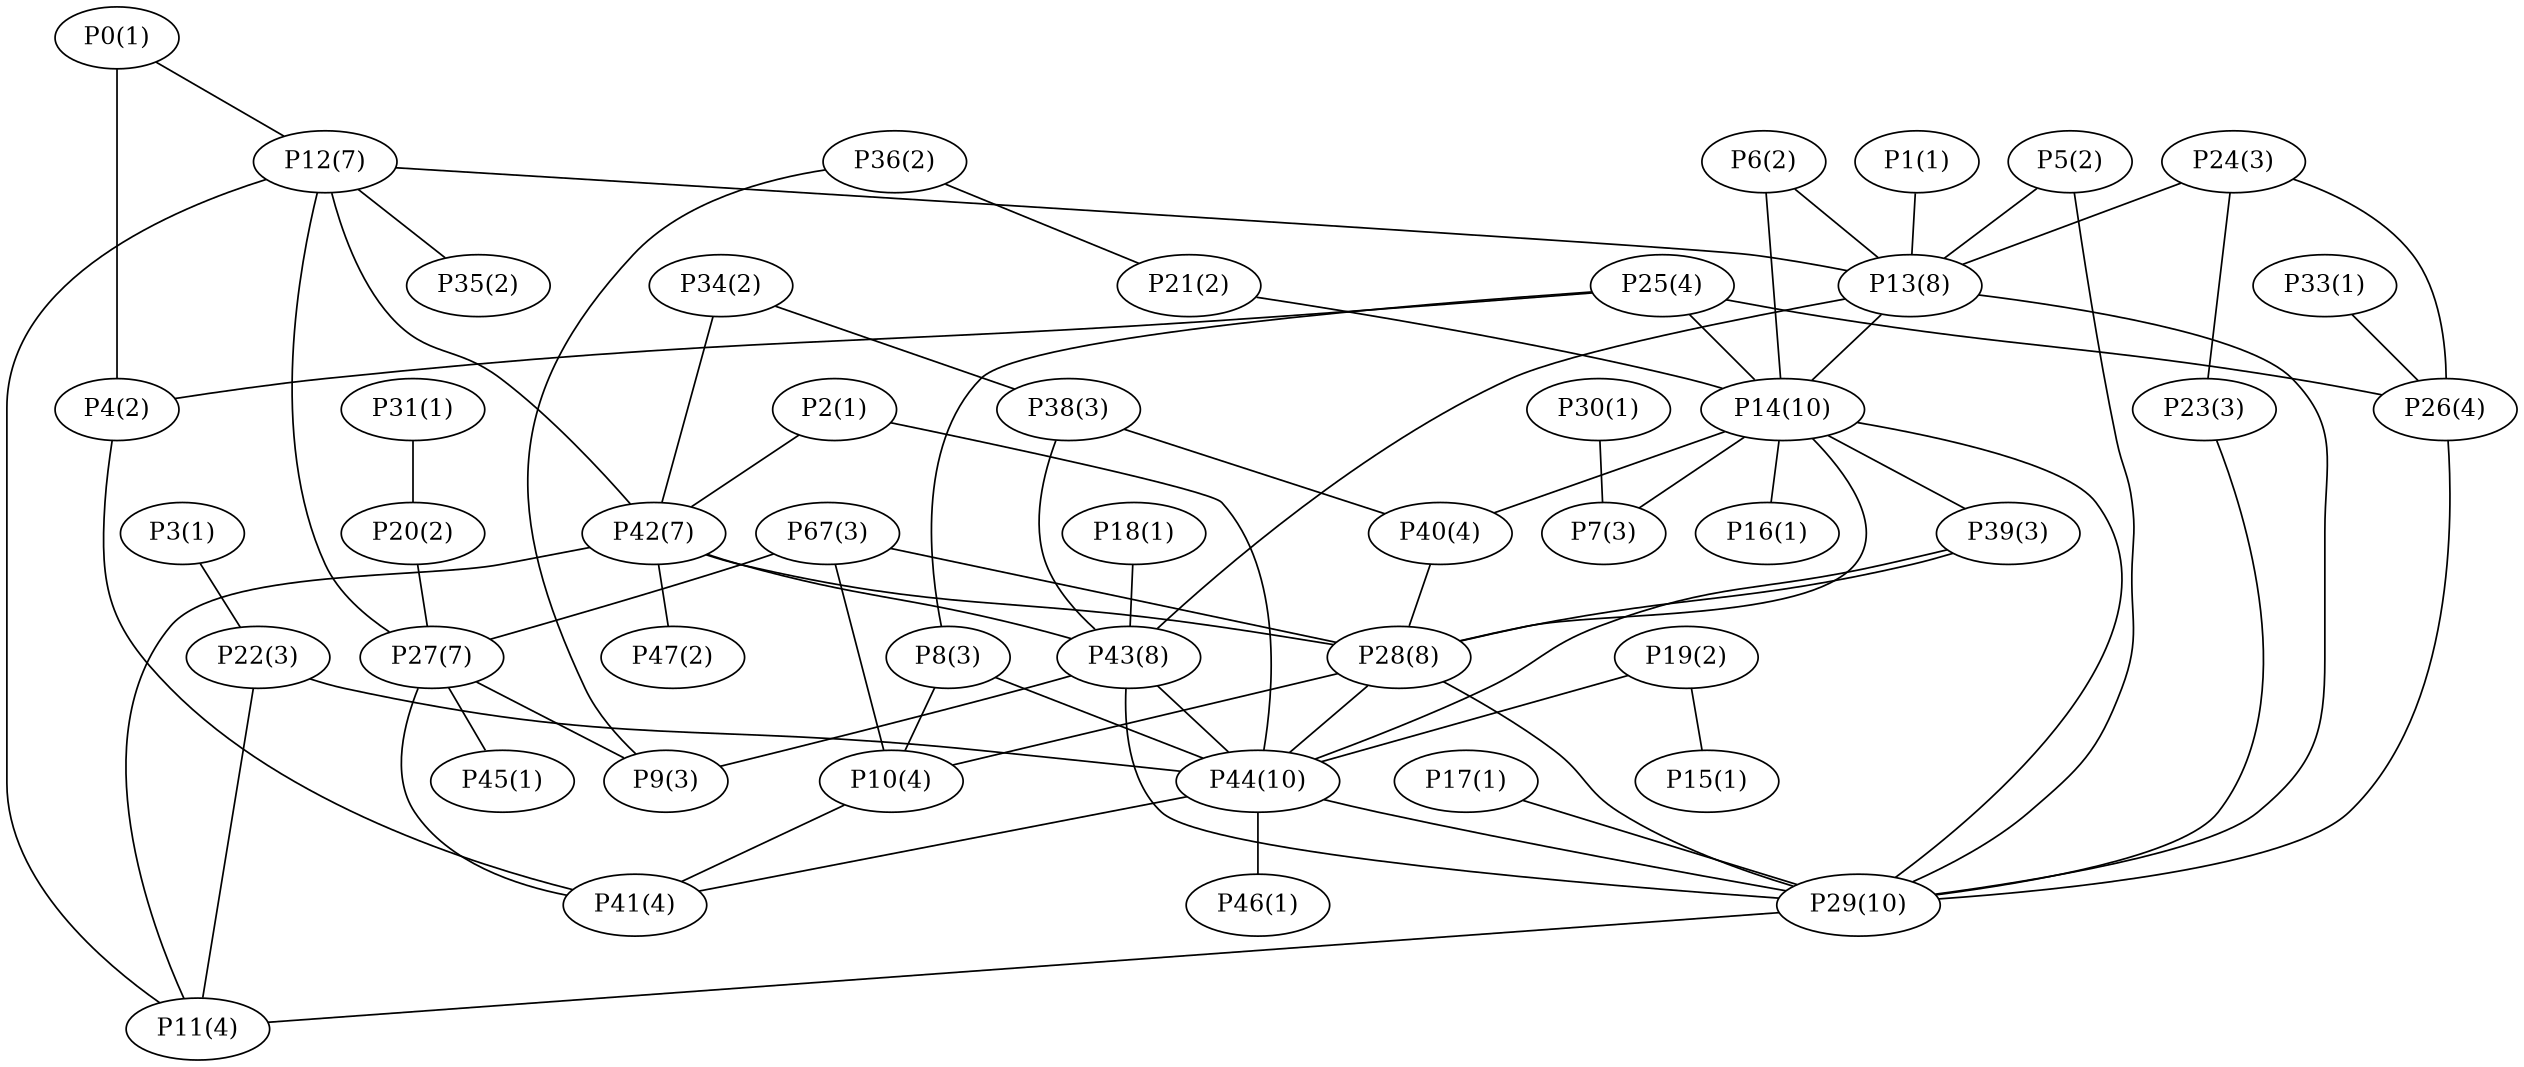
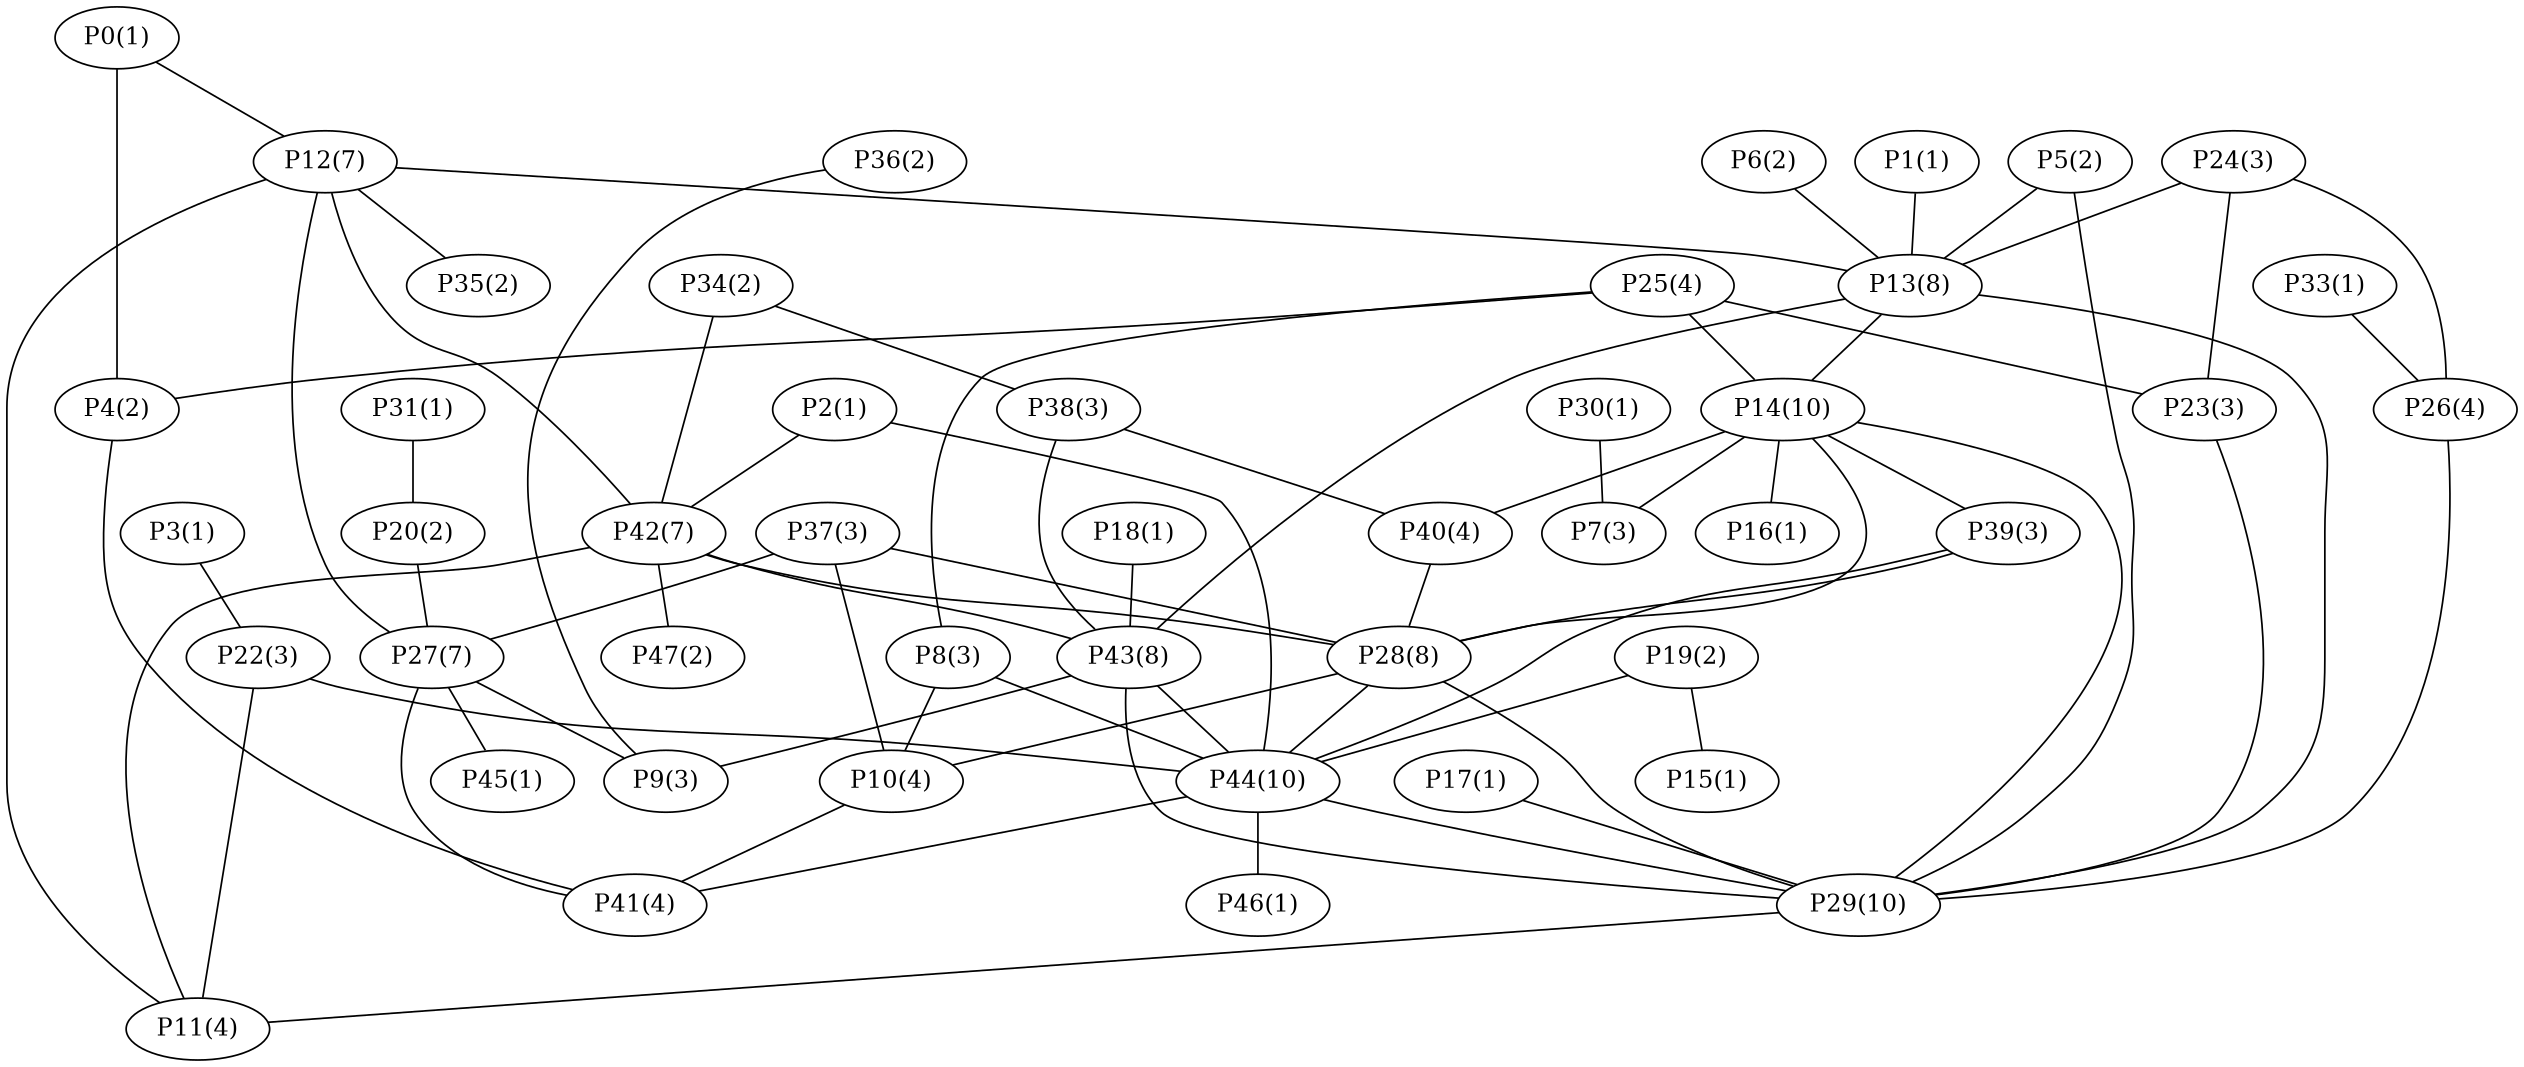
node "P21(2)": removed
edge "P6(2)" -- "P14(10)": removed
edge "P25(4)" -- "P26(4)": now "P25(4)" -- "P23(3)"
node "P67(3)": label "P67(3)" -> "P37(3)"
